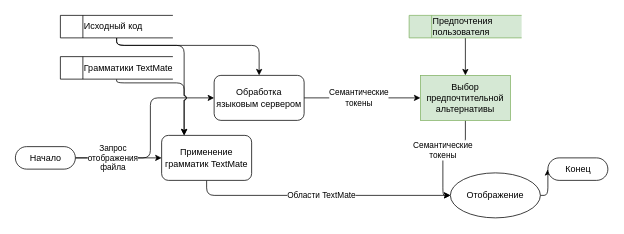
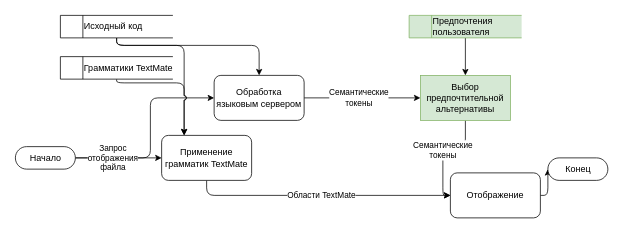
node "Отображение": shape ellipse -> rounded rectangle
